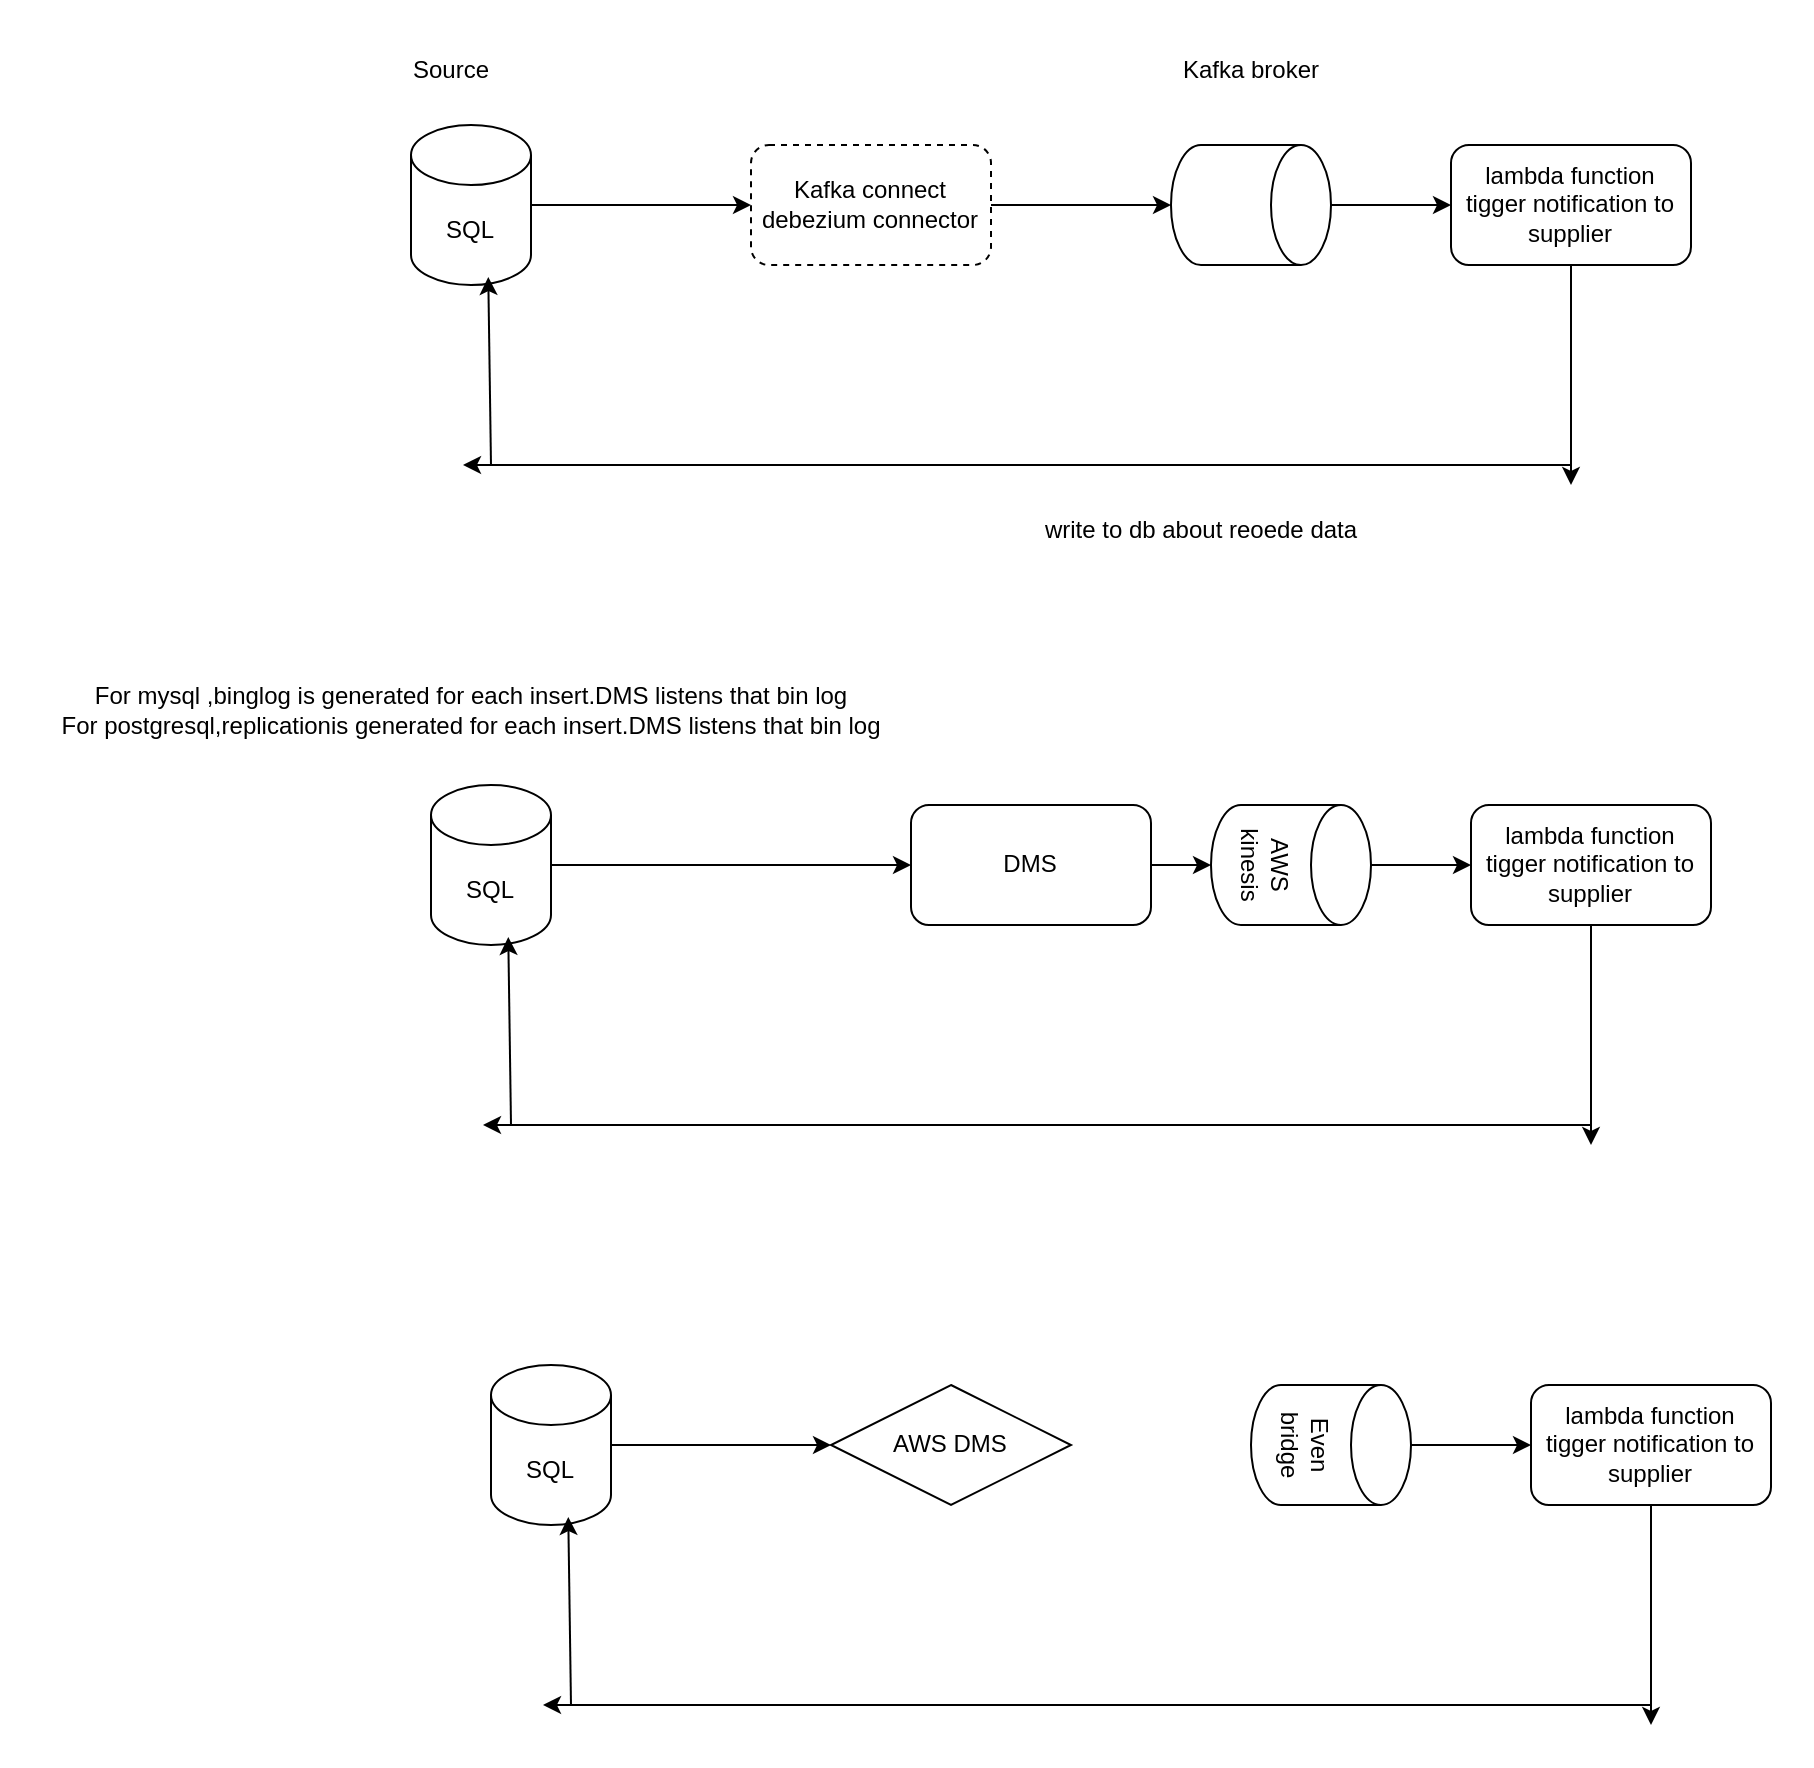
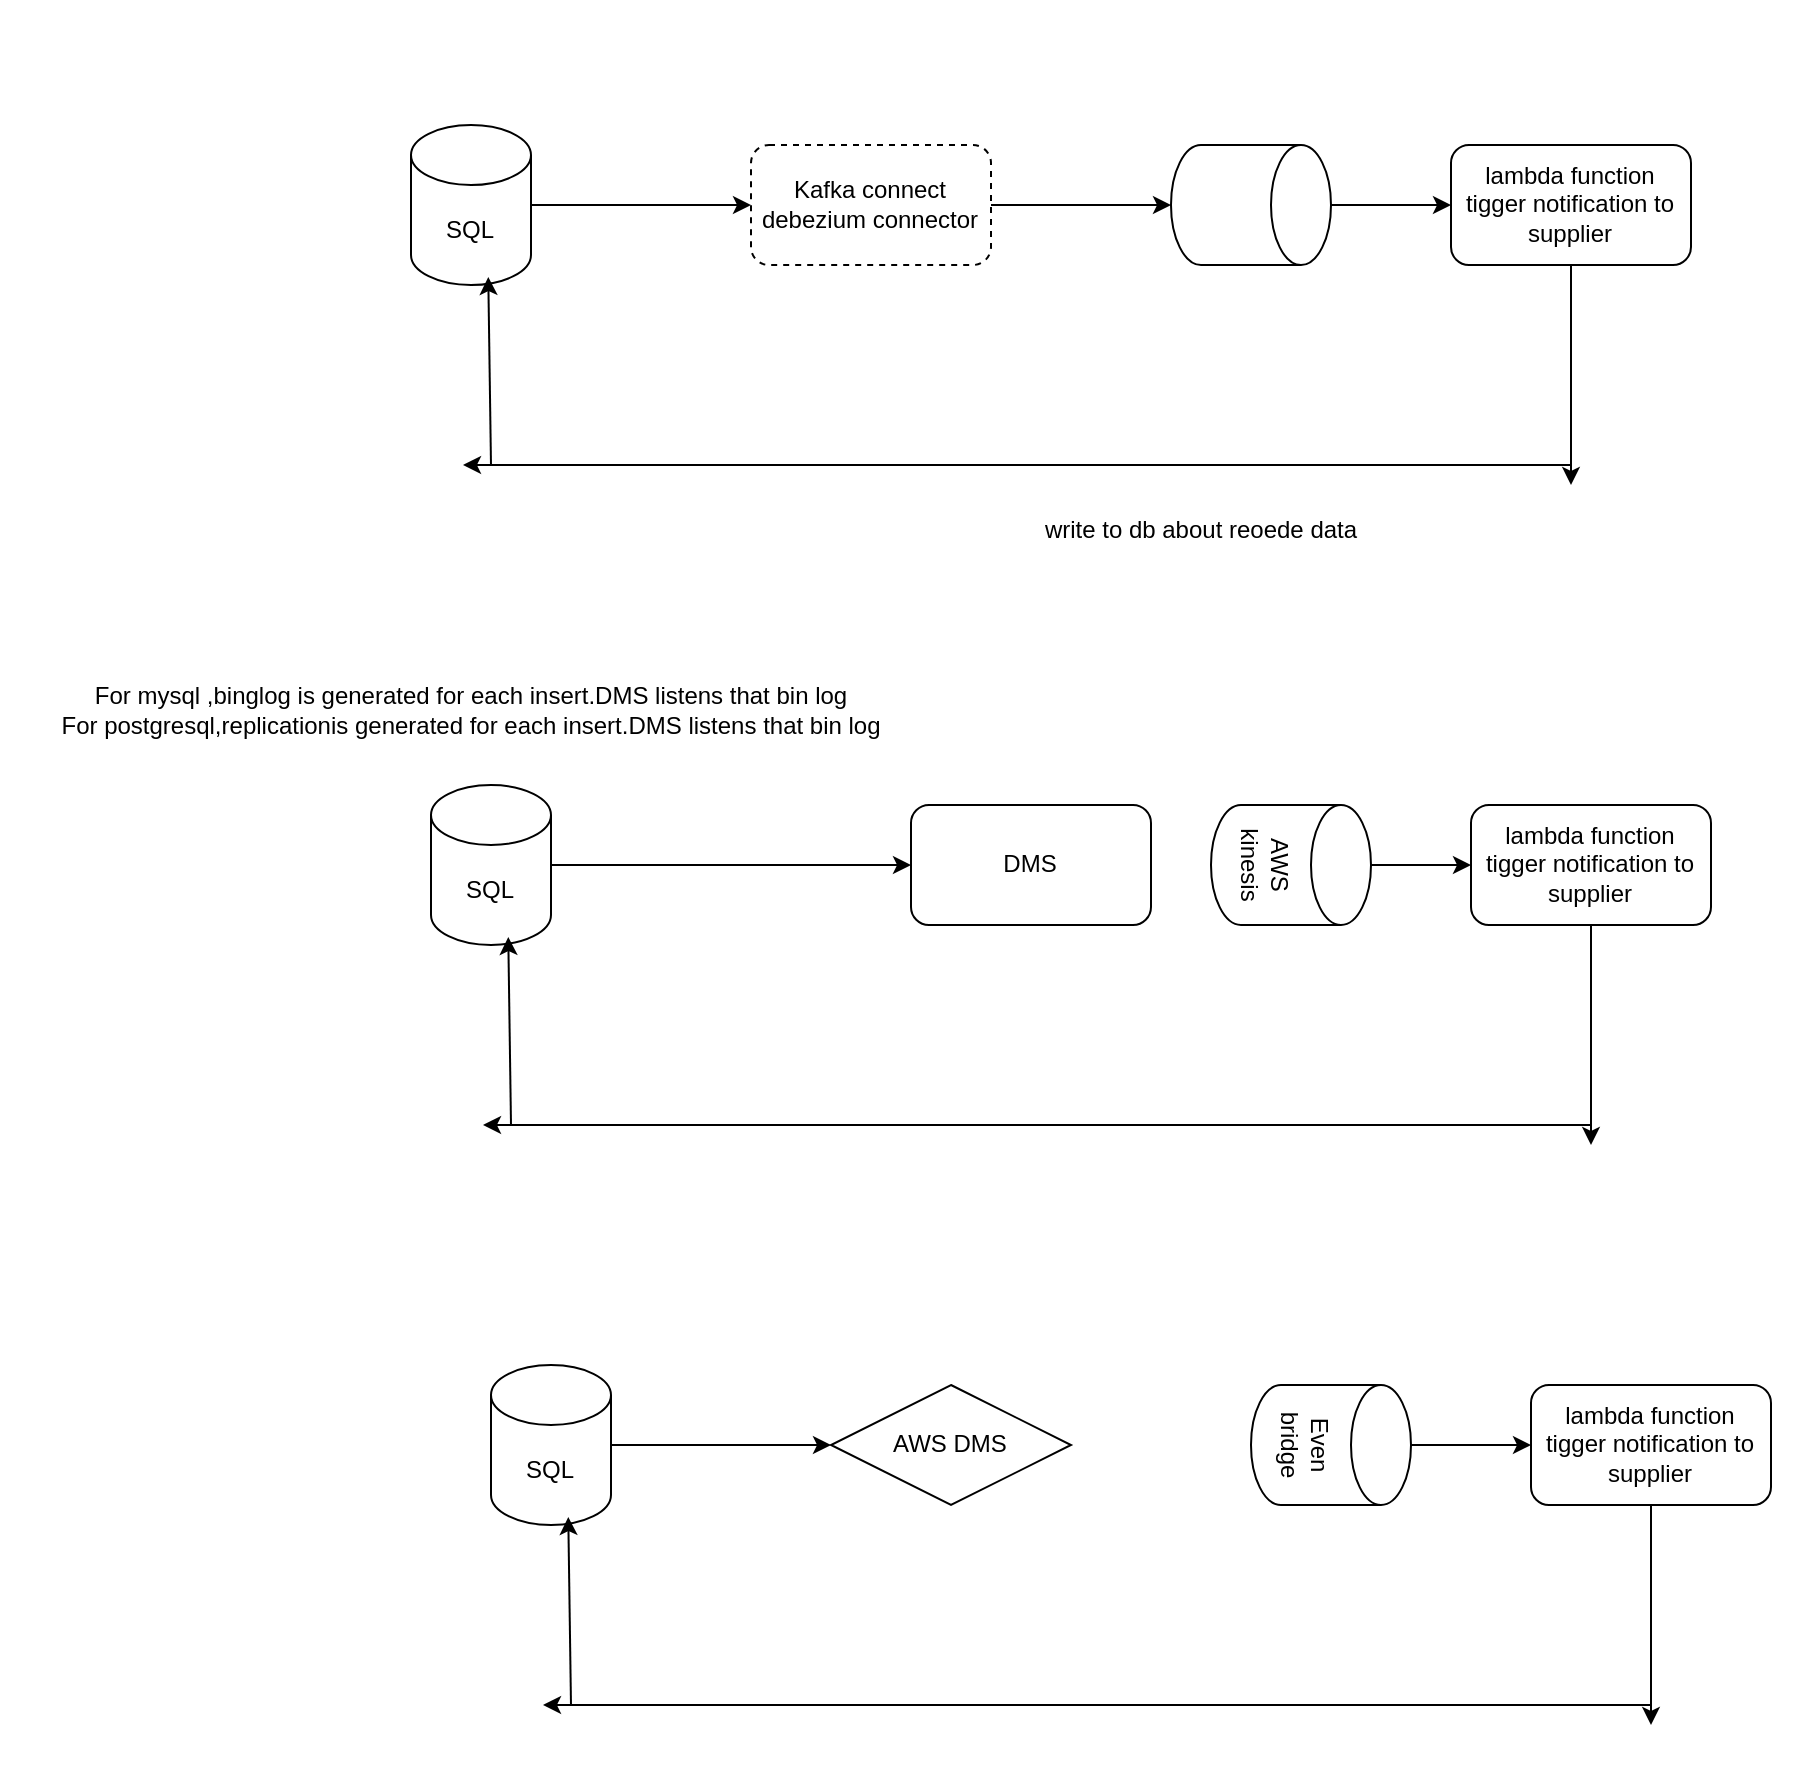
node "Source": removed
node "Kafka broker": removed
edge "DMS" -> "AWS kinesis": removed
